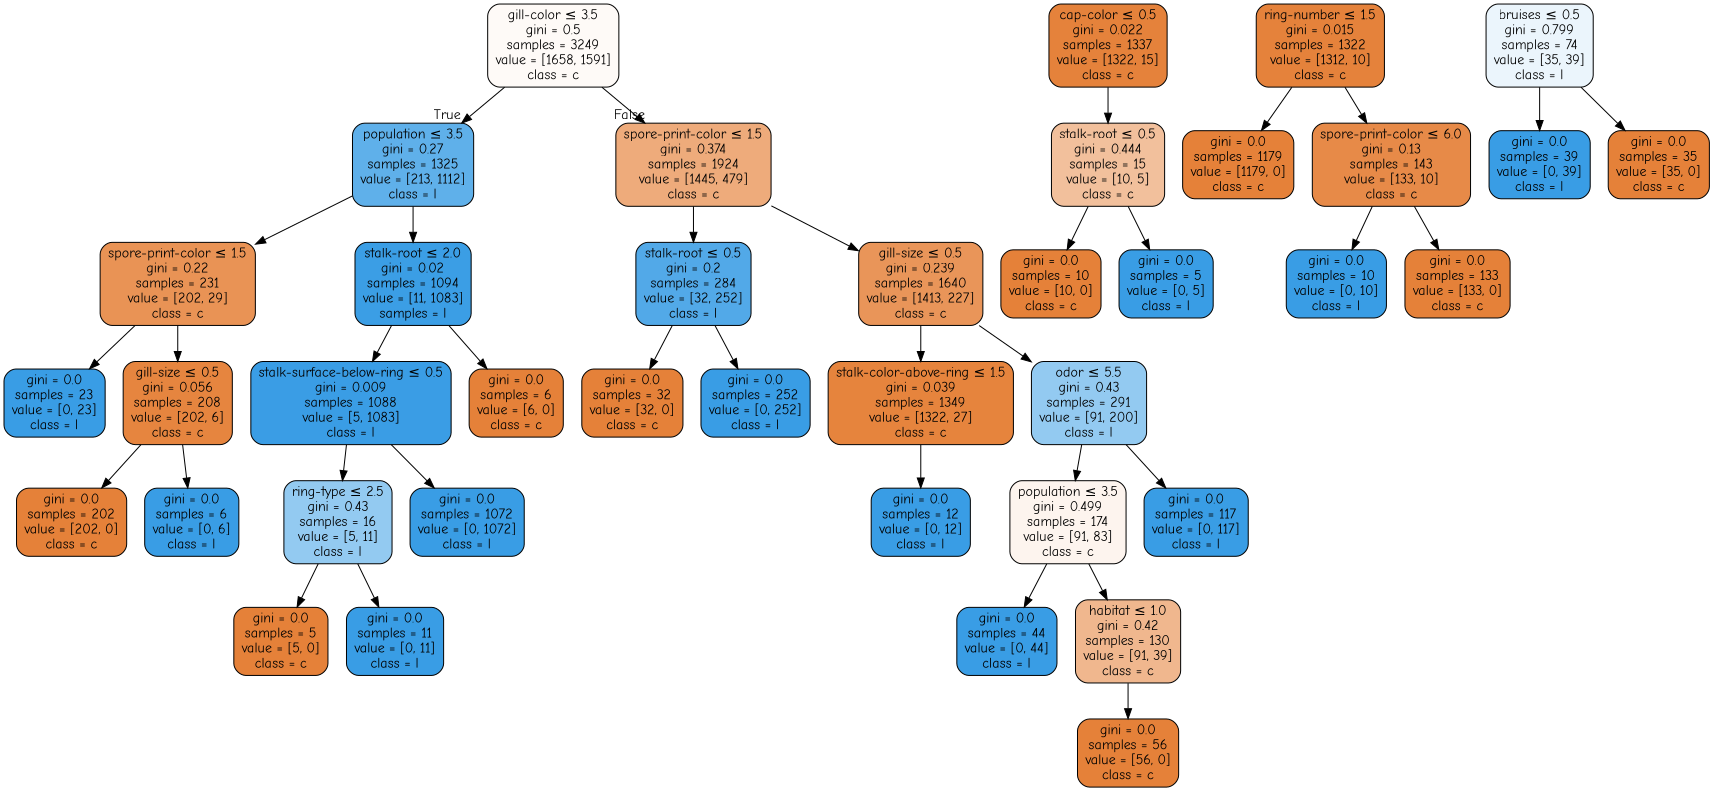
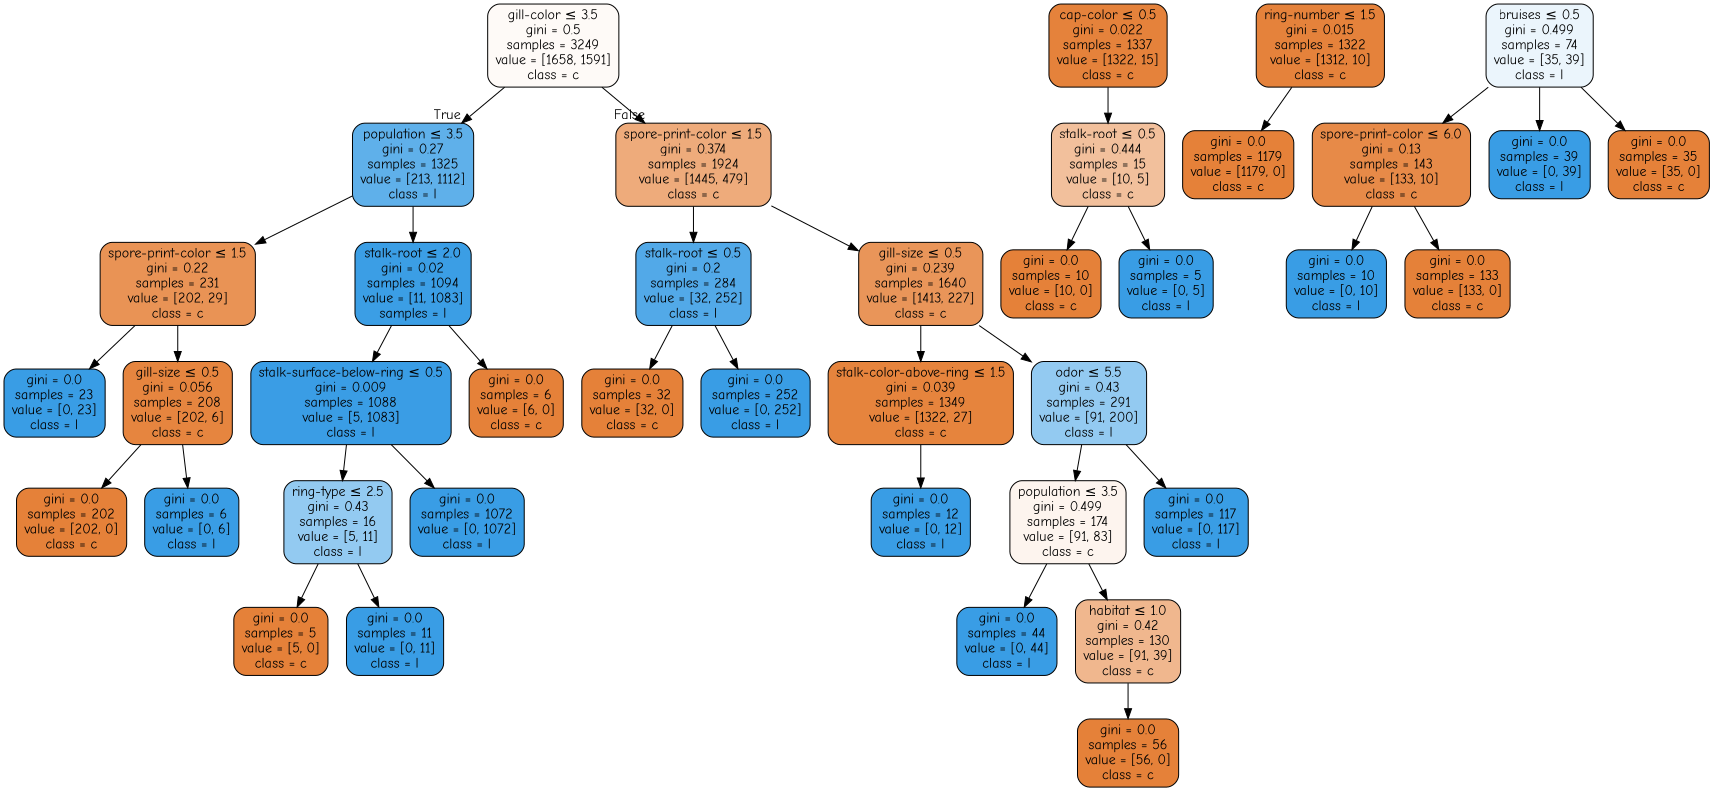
node "bruises ≤ 0.5": text "gini = 0.799" -> "gini = 0.499"
edge "ring-number ≤ 1.5" -> "spore-print-color ≤ 6.0": now "bruises ≤ 0.5" -> "spore-print-color ≤ 6.0"
